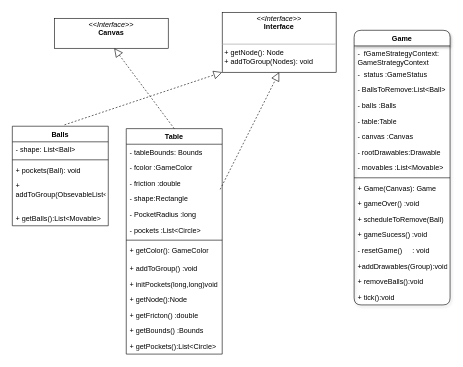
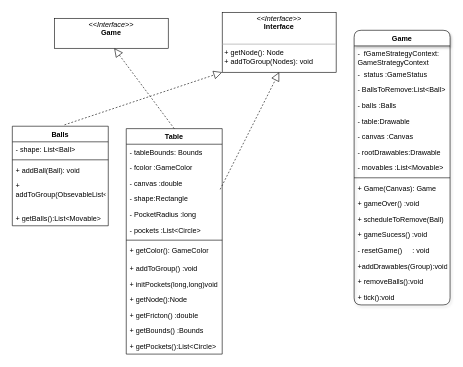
node "<<Interface>> Canvas": label "<<Interface>> Canvas" -> "<<Interface>> Game"
node "- table:Table": label "- table:Table" -> "- table:Drawable"
node "+ pockets(Ball): void": label "+ pockets(Ball): void" -> "+ addBall(Ball): void"
node "- friction :double": label "- friction :double" -> "- canvas :double"
